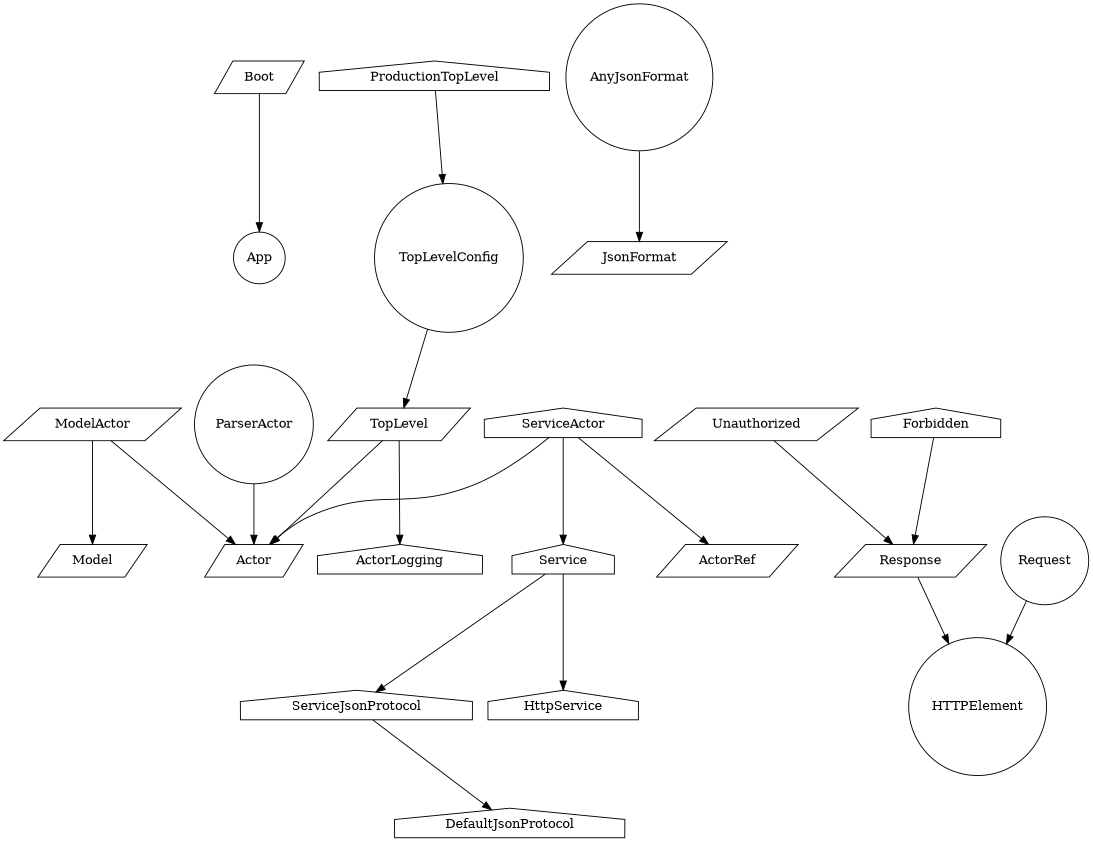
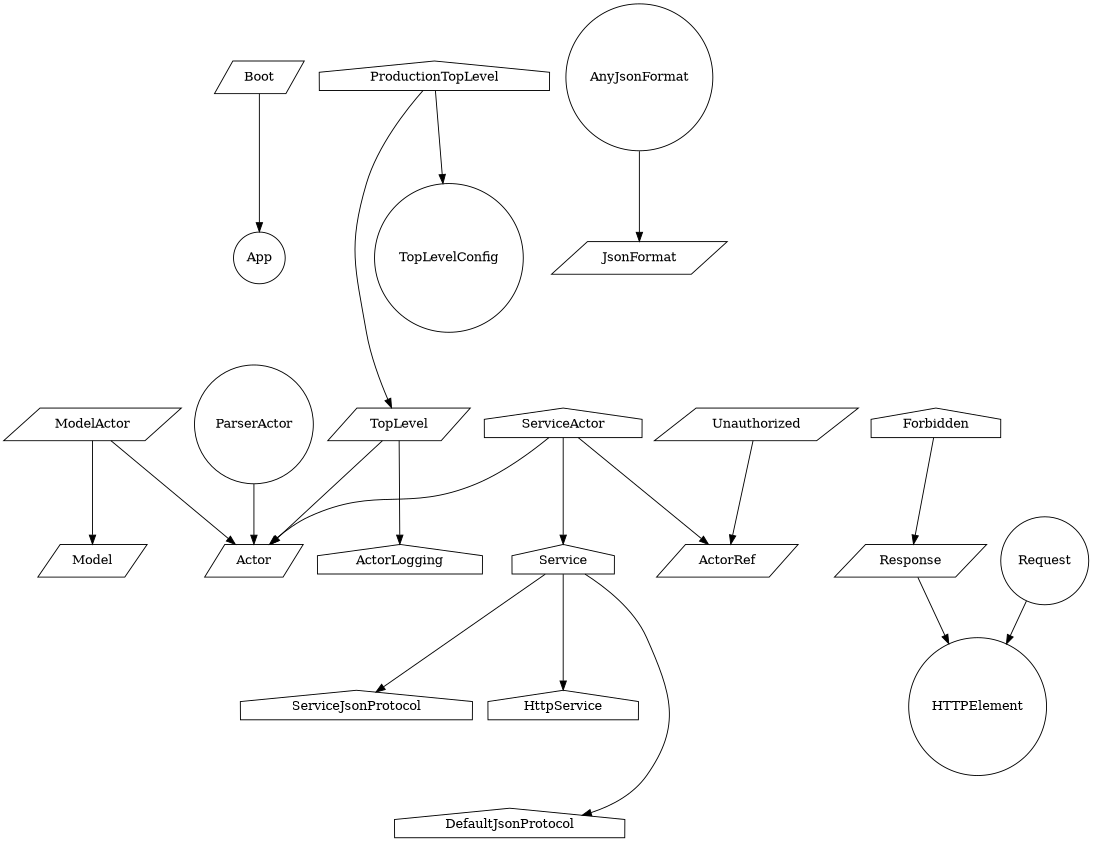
edge "TopLevelConfig" -> "TopLevel": now "ProductionTopLevel" -> "TopLevel"
edge "Unauthorized" -> "Response": now "Unauthorized" -> "ActorRef"
edge "ServiceJsonProtocol" -> "DefaultJsonProtocol": now "Service" -> "DefaultJsonProtocol"
